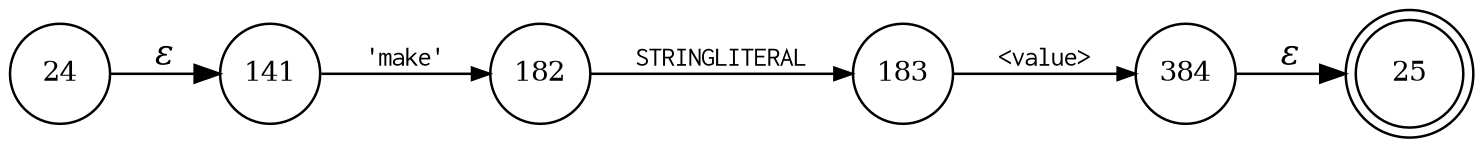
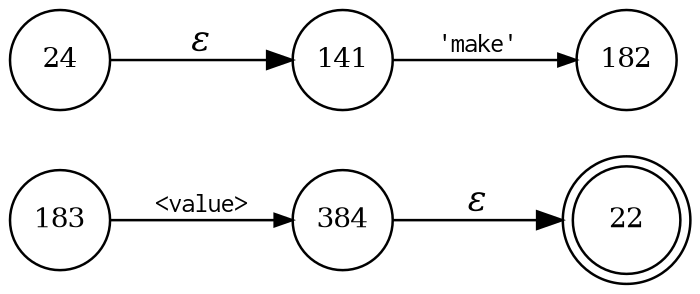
edge "182" -> "183": removed, label "STRINGLITERAL"
node "25": label "25" -> "22"
